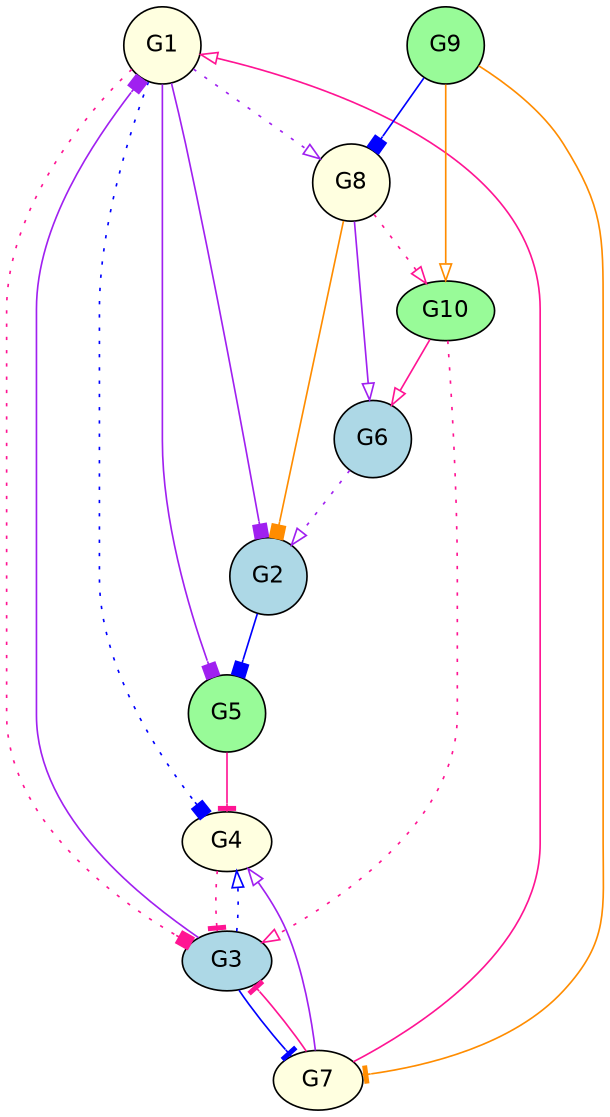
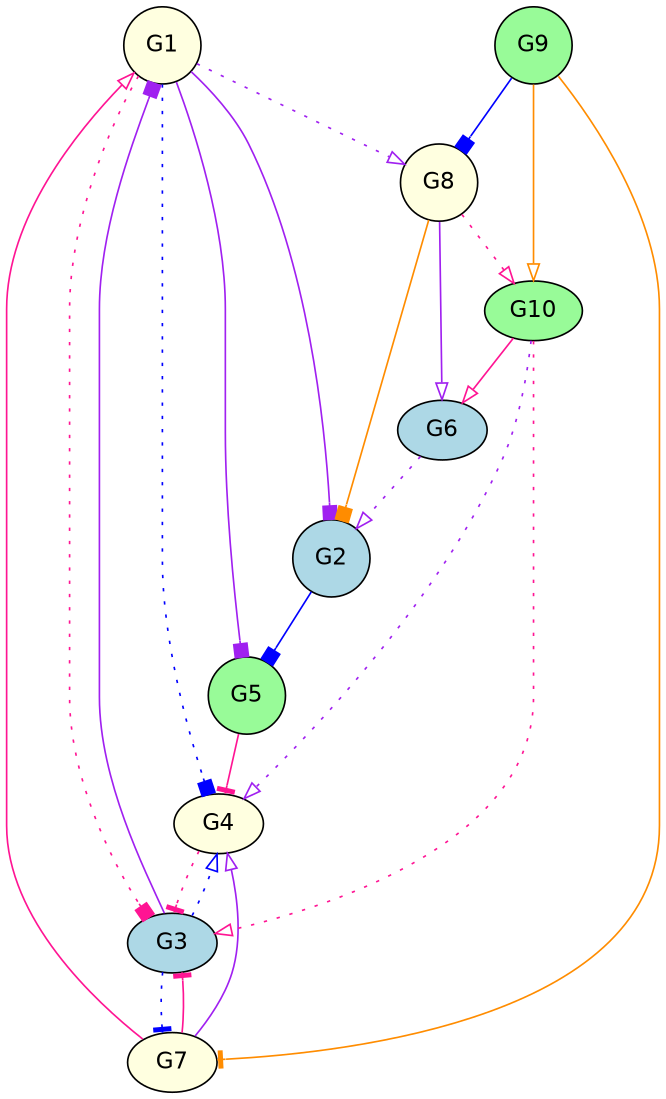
node "G6": shape circle -> ellipse
edge "G10" -> "G4": added
edge "G3" -> "G7": style solid -> dotted
